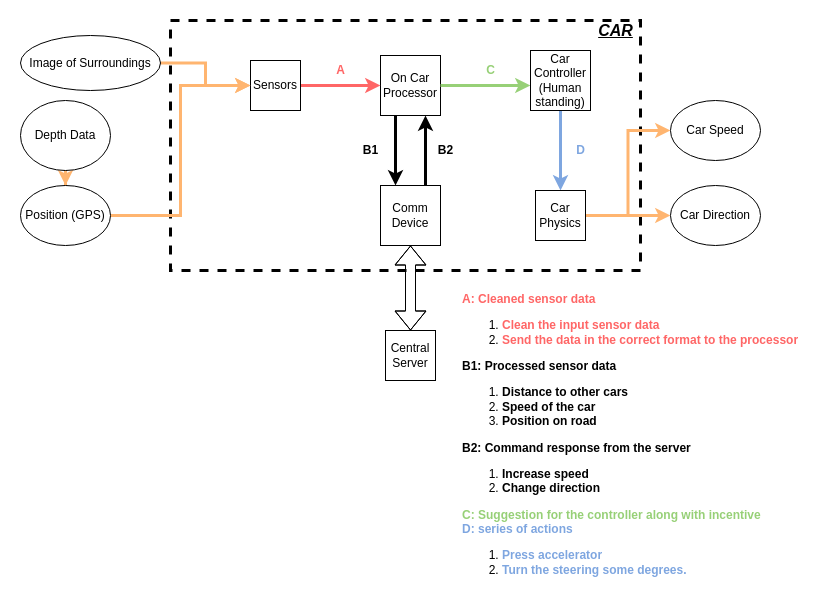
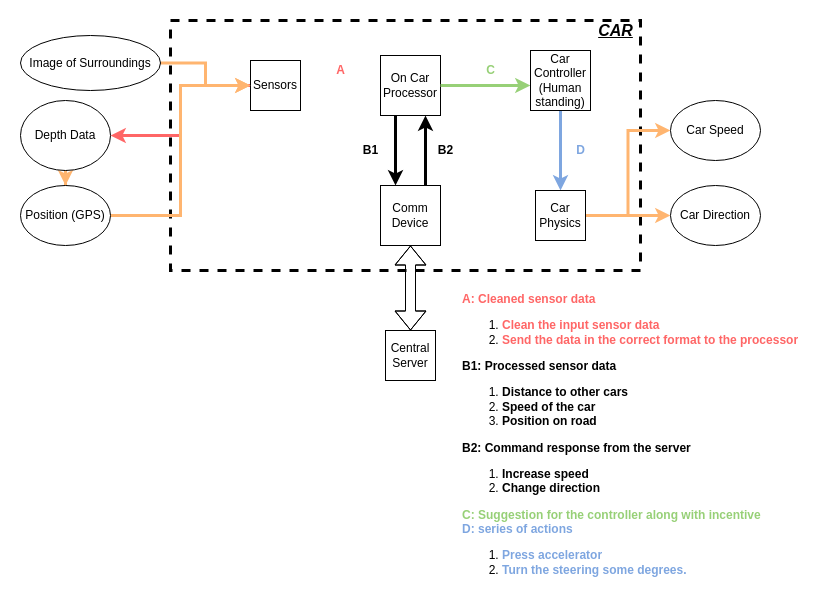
edge "Sensors" -> "On Car Processor": now "Sensors" -> "Depth Data"
